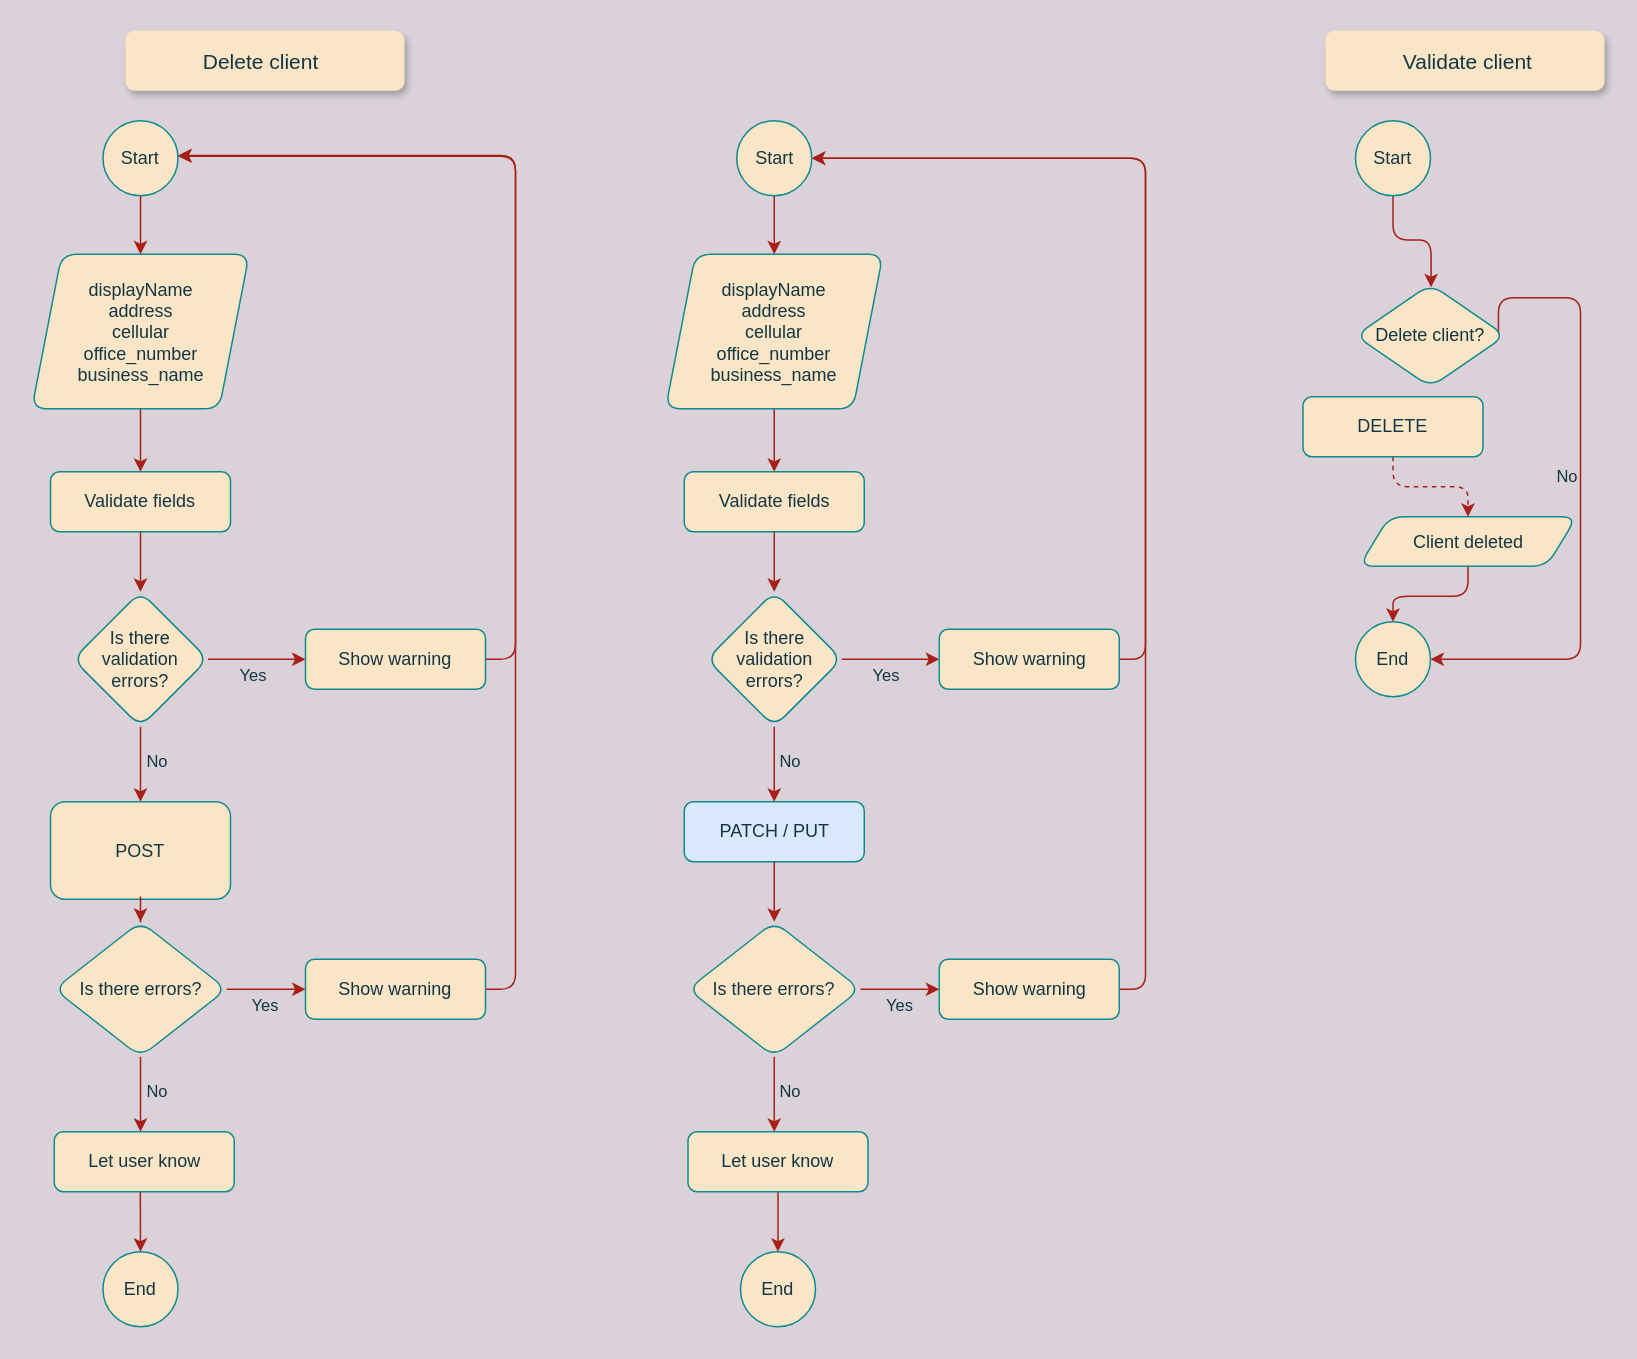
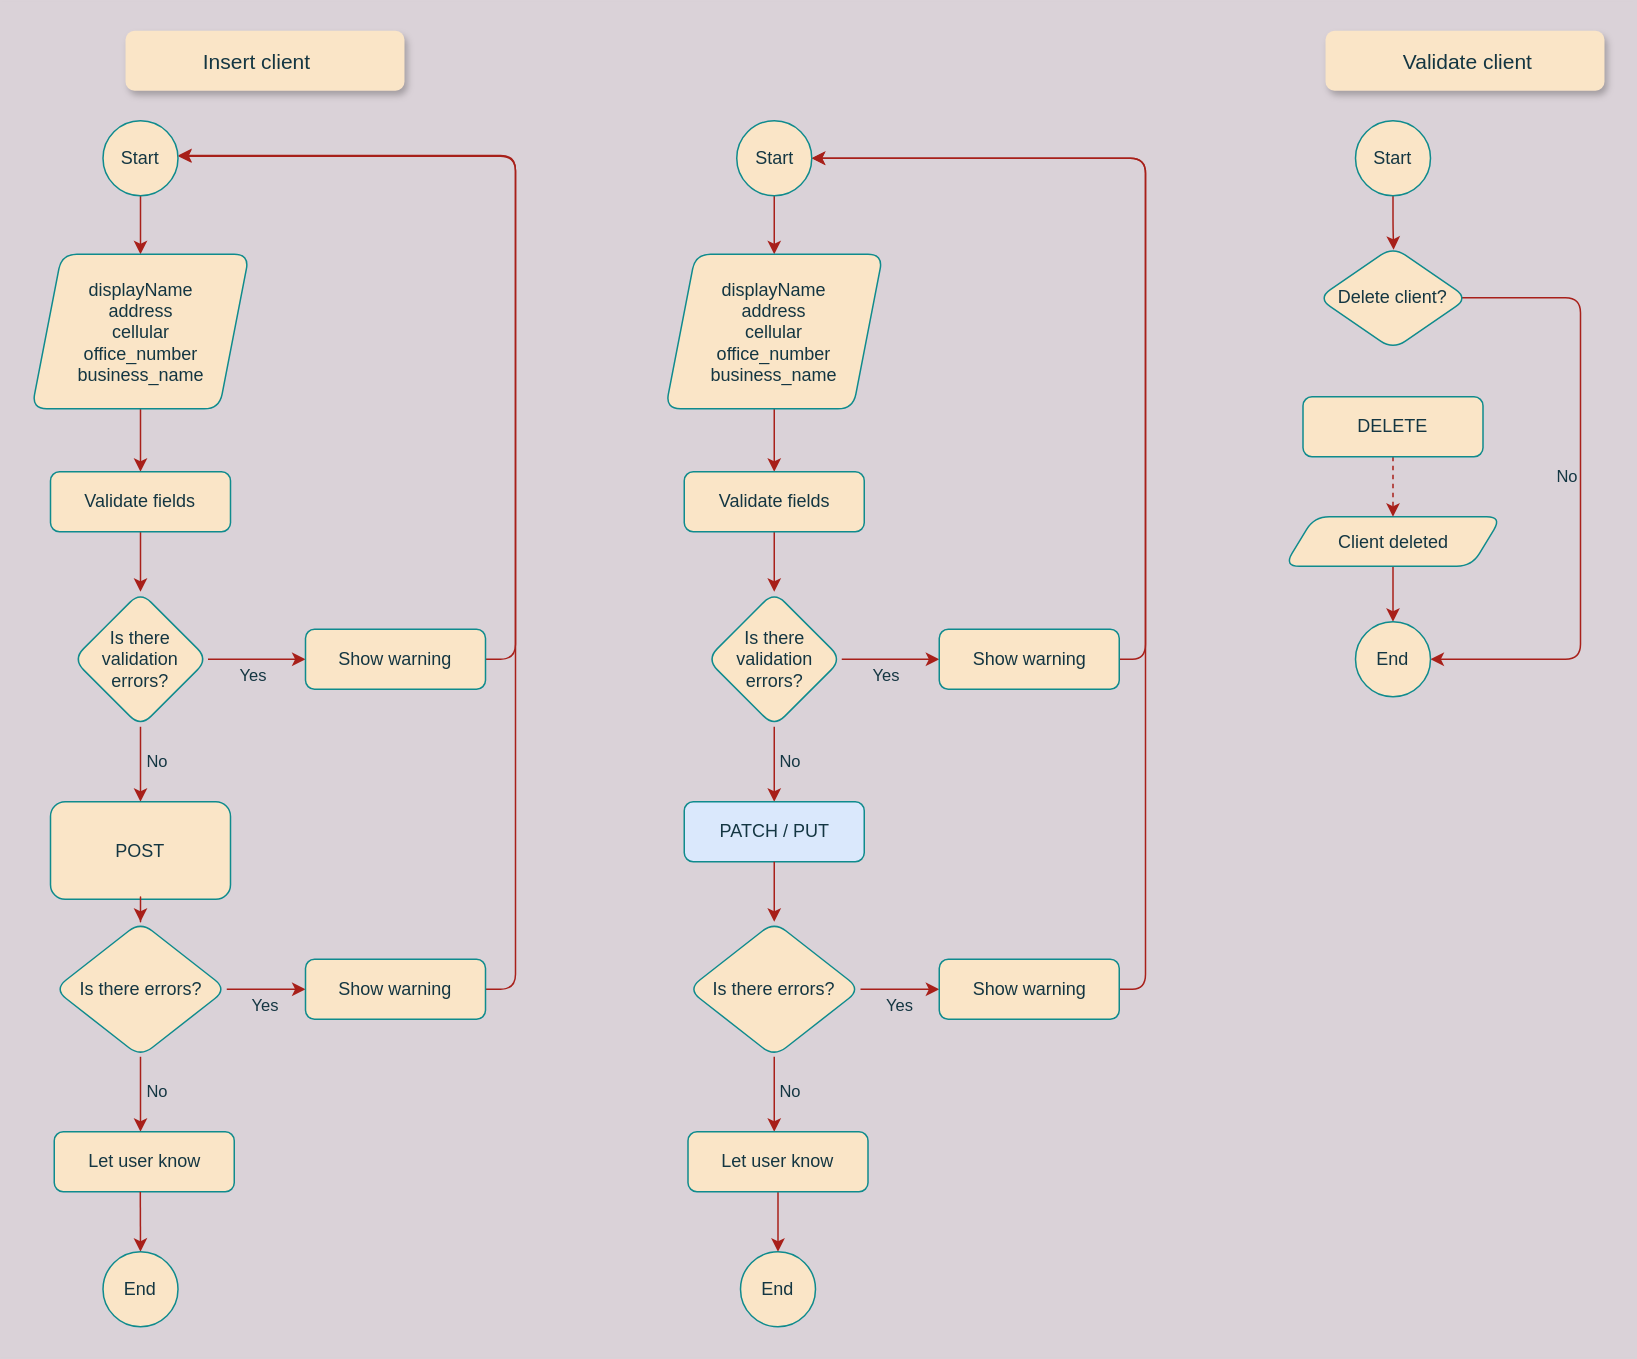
node "Delete client": label "Delete client" -> "Insert client"
node "Delete client?": moved (1430, 336) -> (1393, 298)
node "Client deleted": moved (1468, 542) -> (1393, 542)
